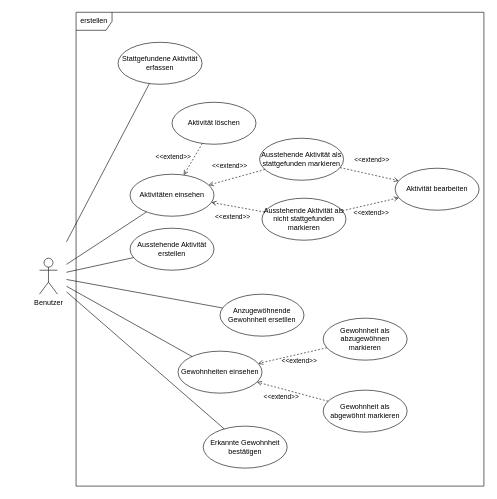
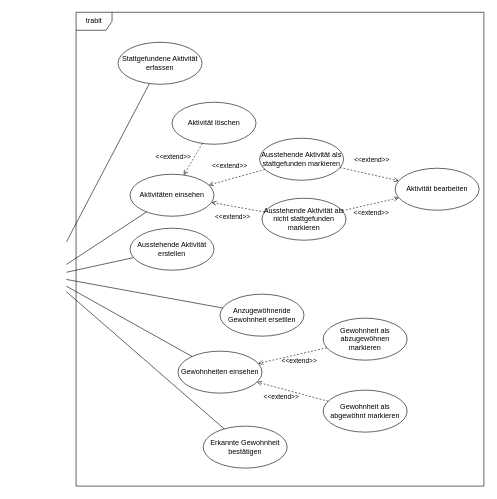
node "erstellen": label "erstellen" -> "trabit"
node "Benutzer": removed
